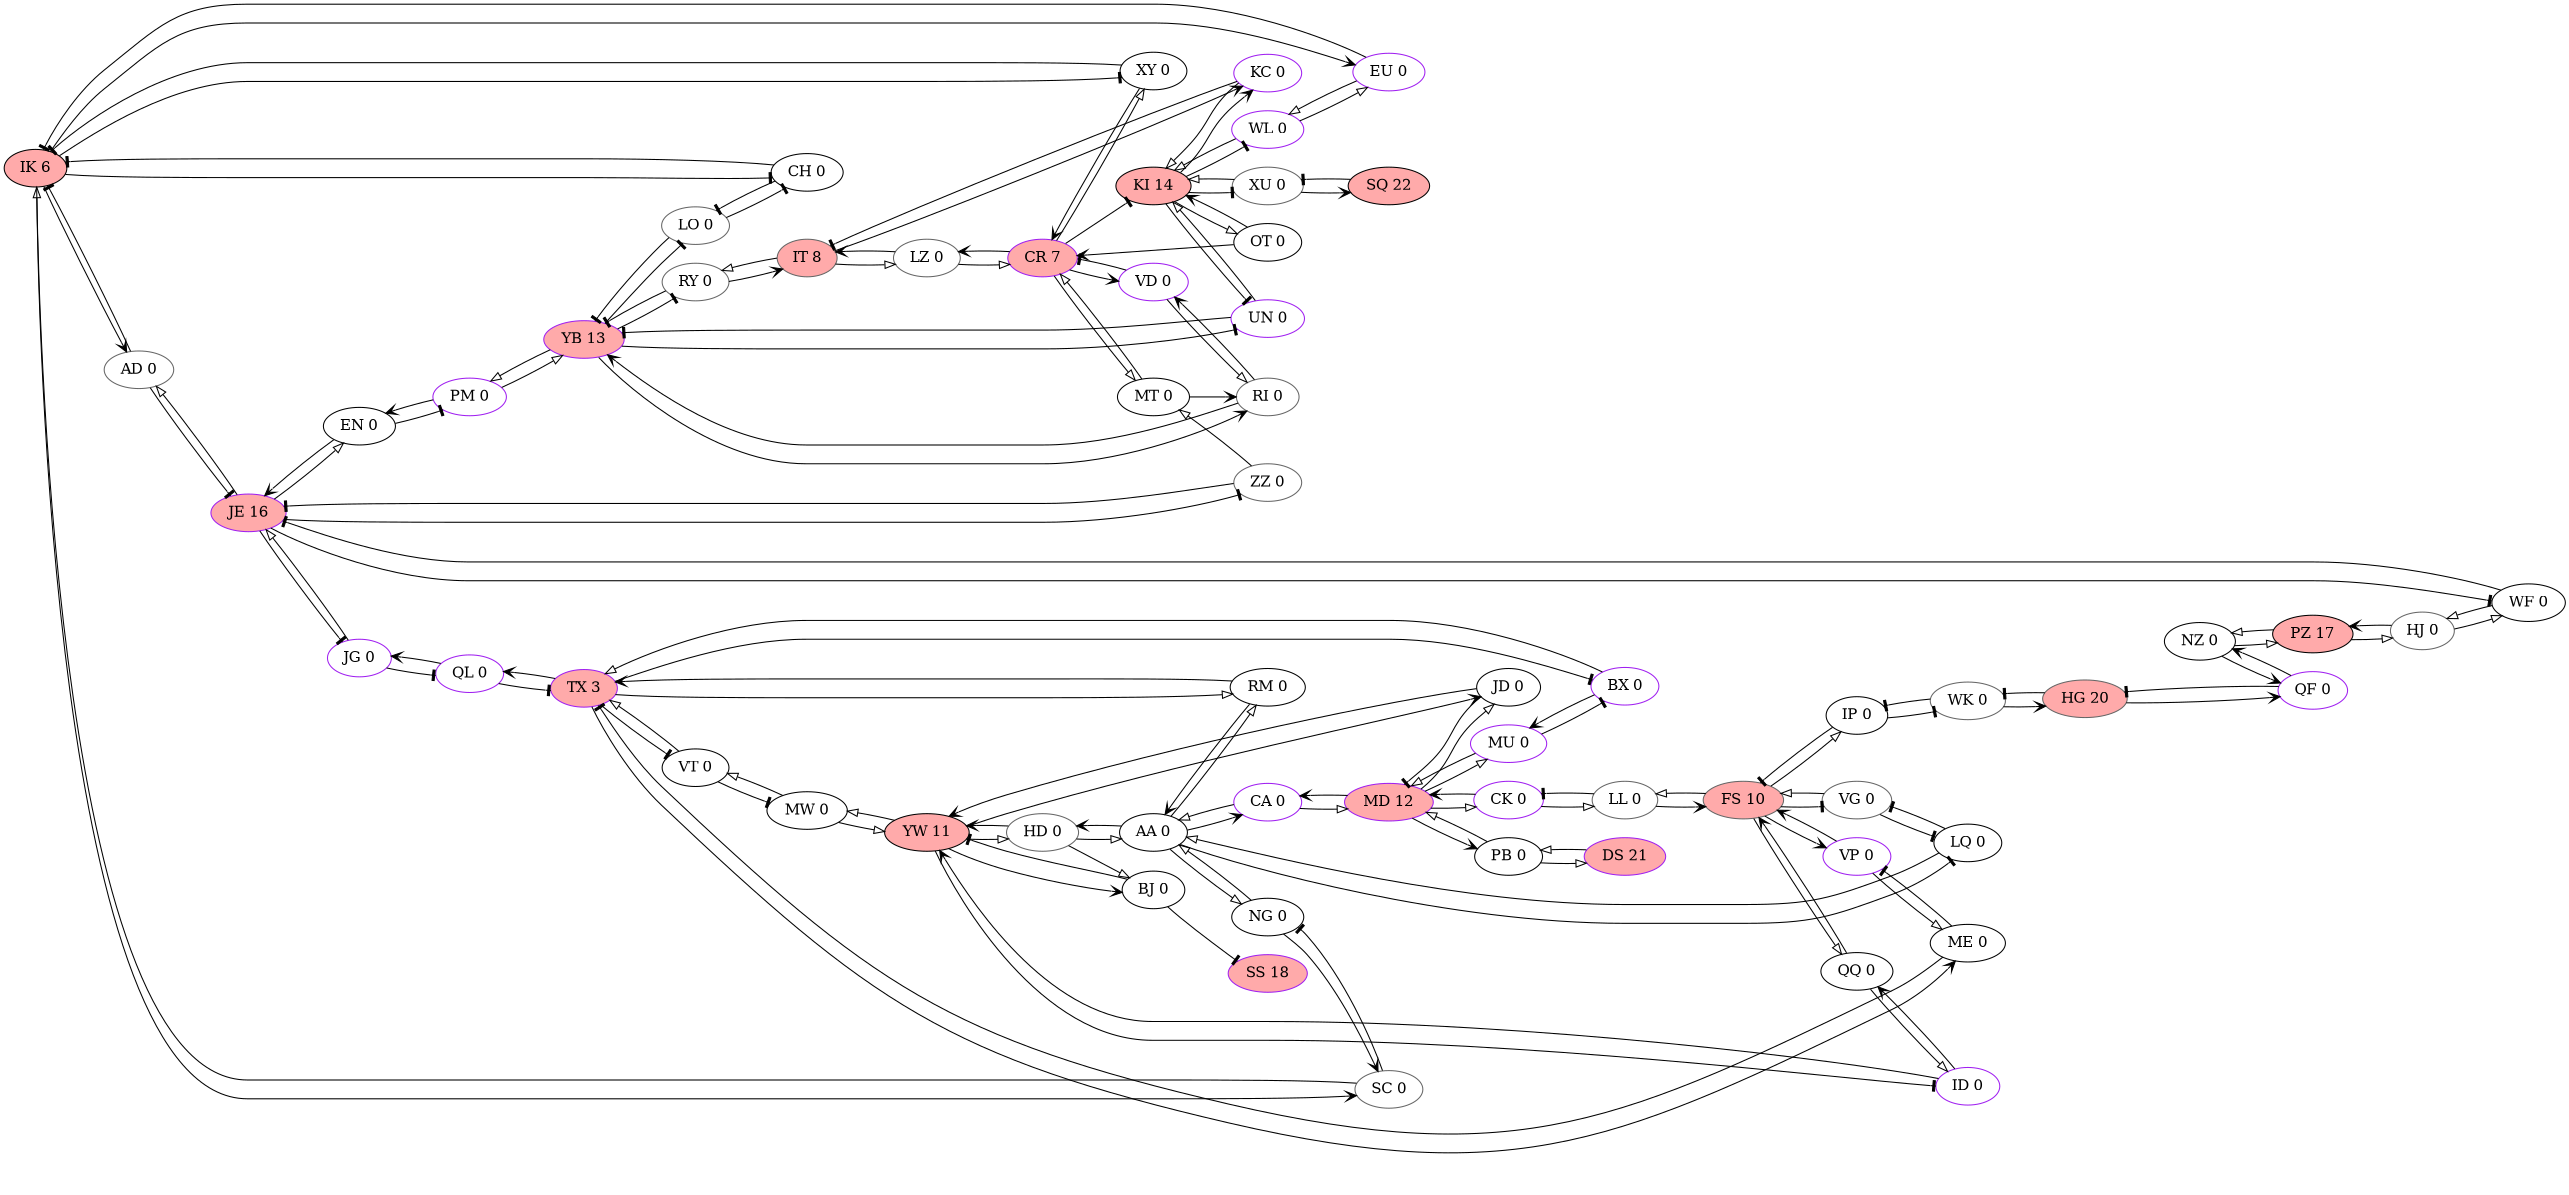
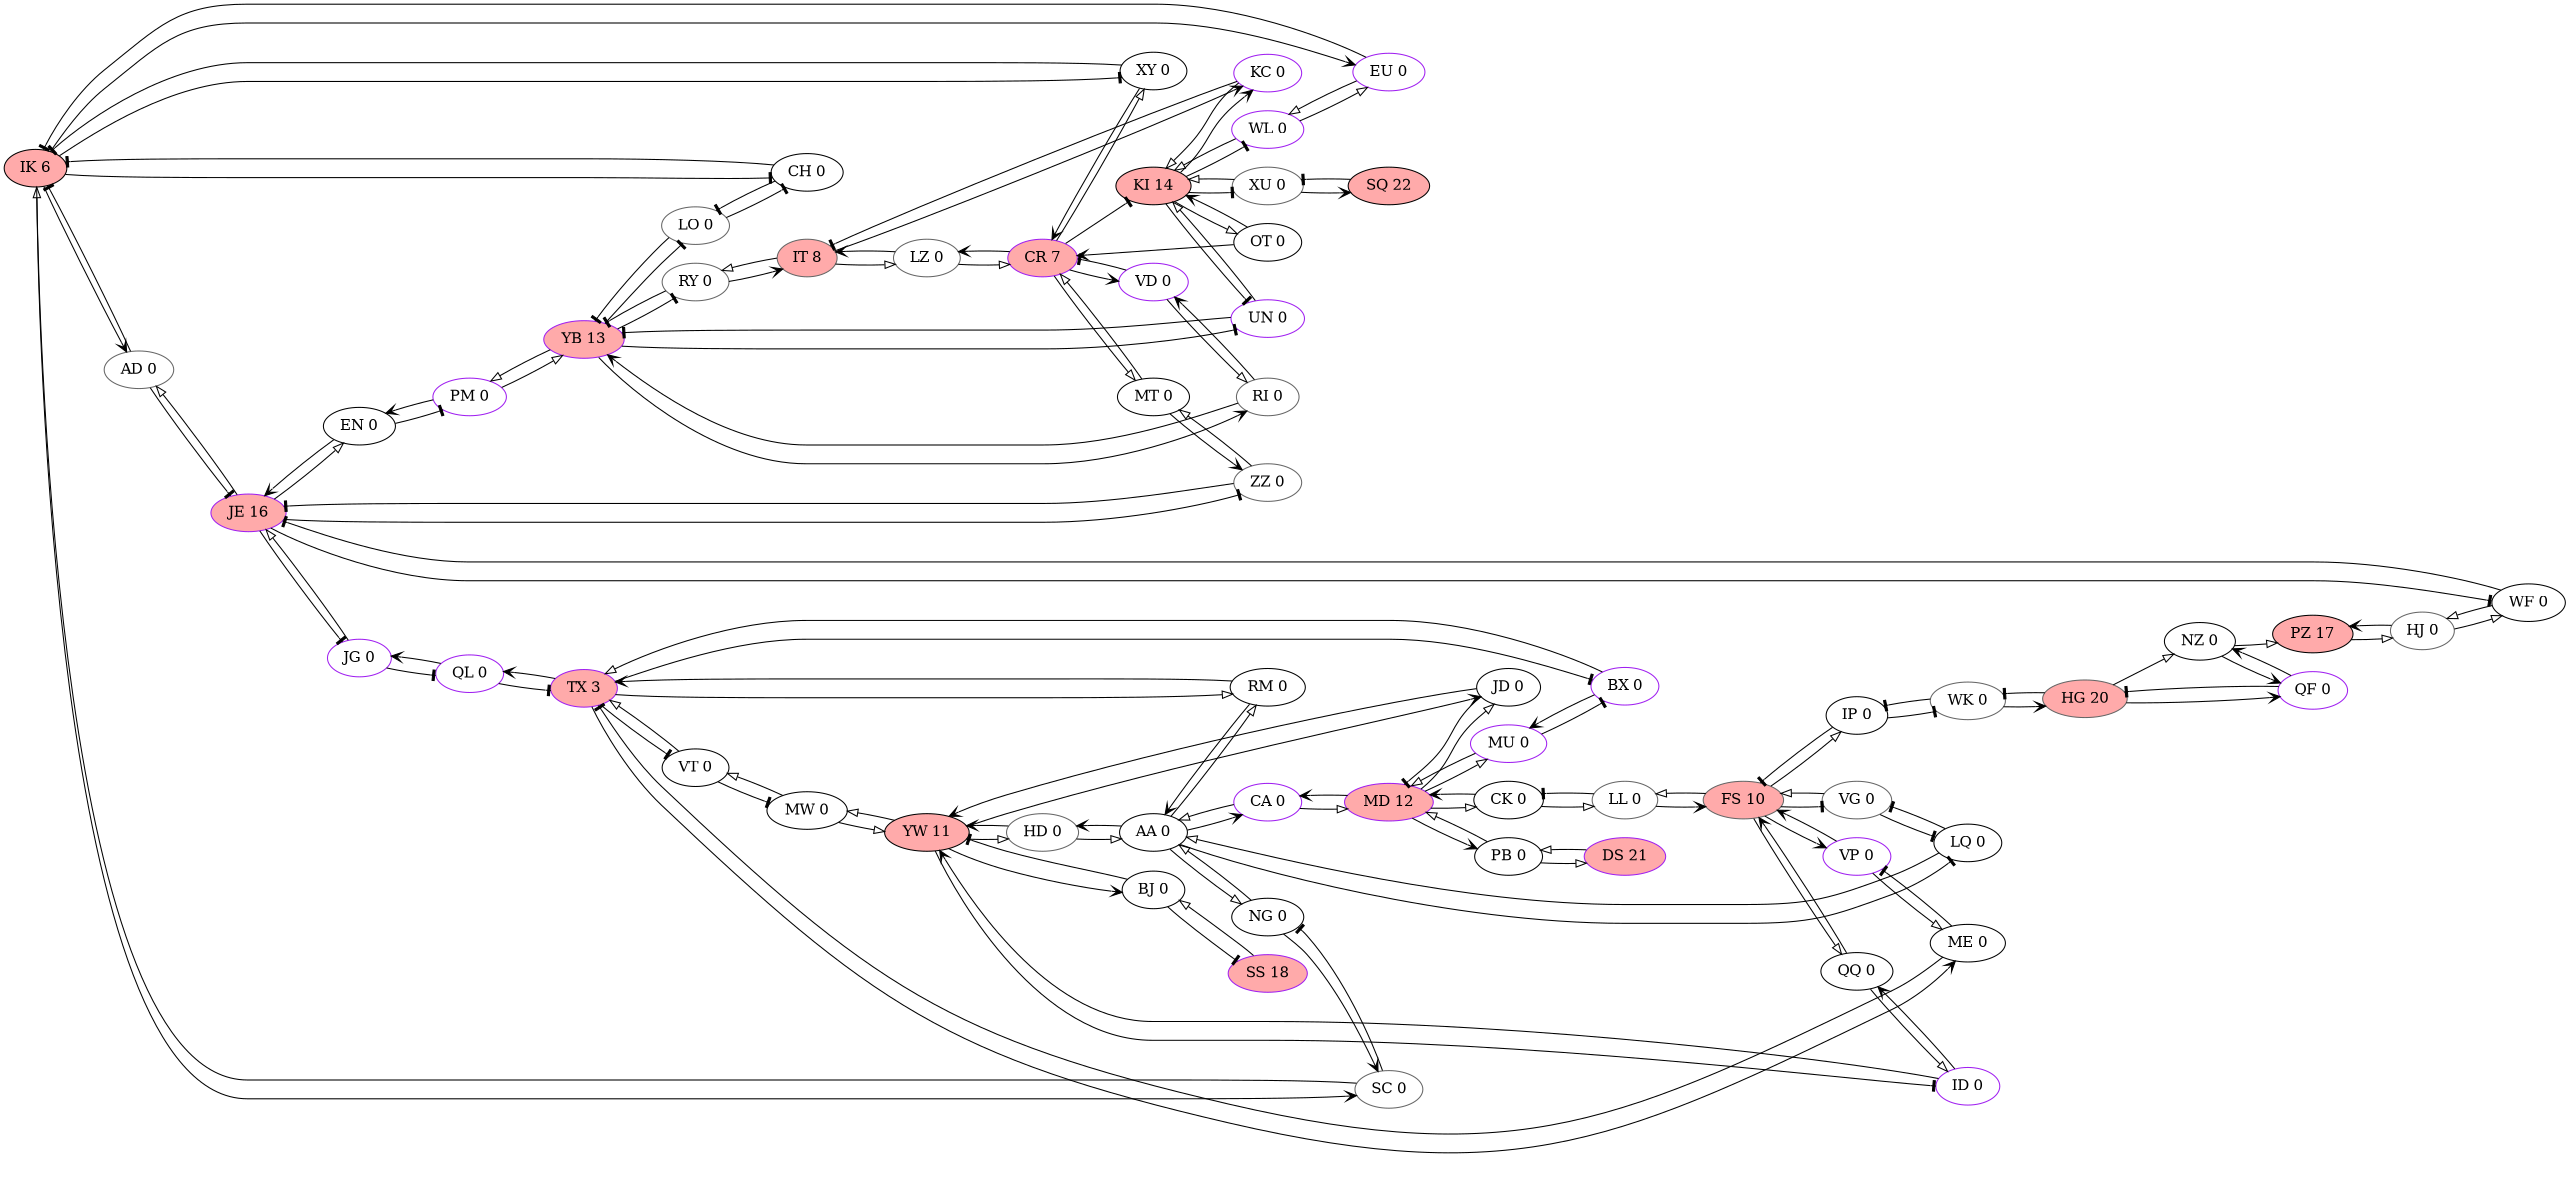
edge "MT 0" -> "RI 0": now "MT 0" -> "ZZ 0"
edge "PZ 17" -> "NZ 0": now "HG 20" -> "NZ 0"
node "CK 0": color purple -> black
edge "HD 0" -> "BJ 0": now "SS 18" -> "BJ 0"
